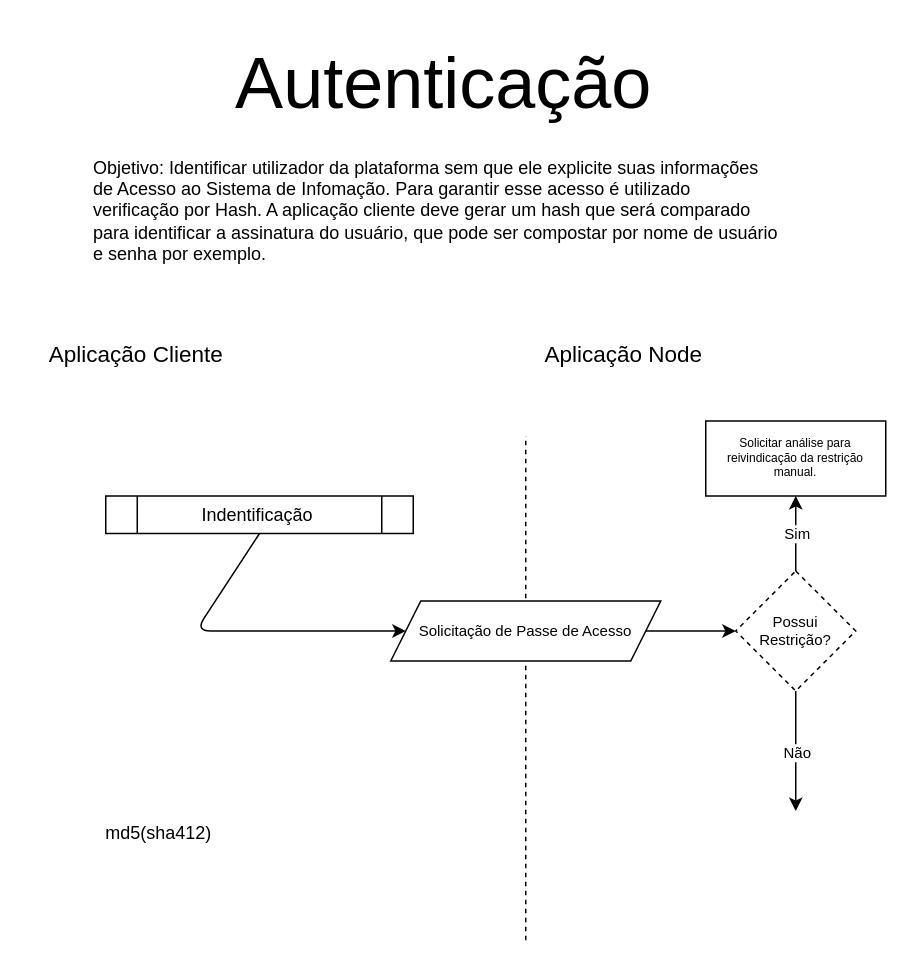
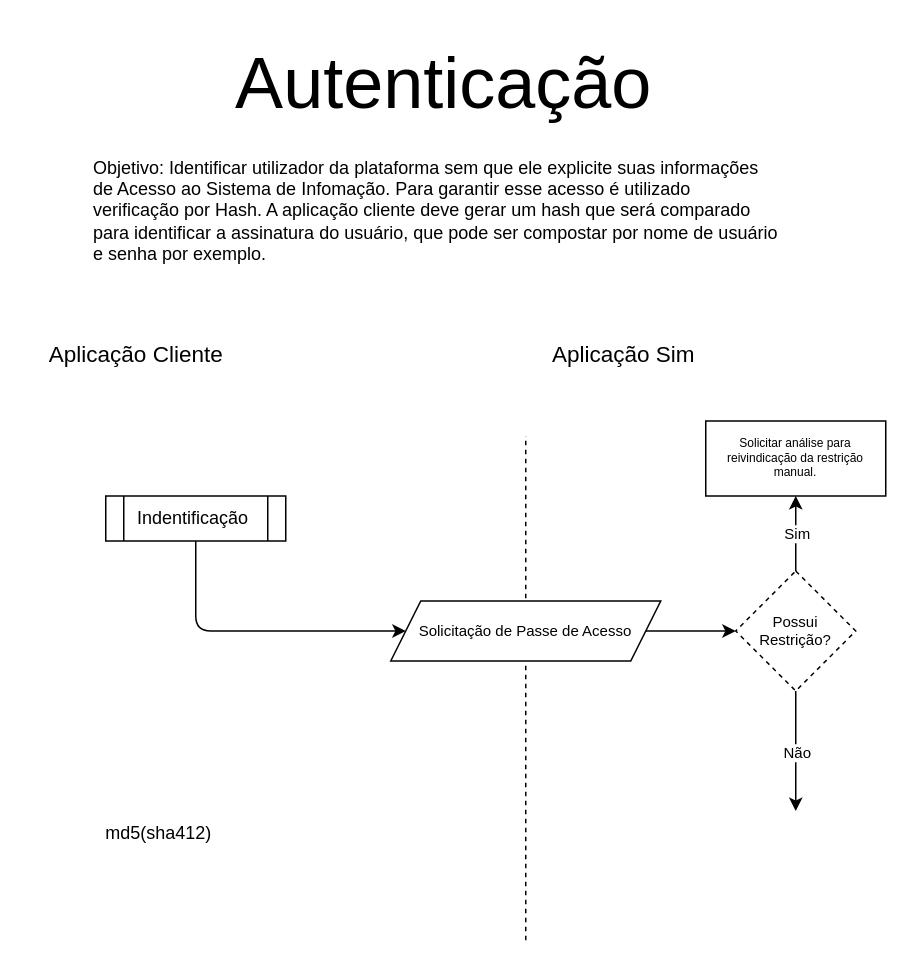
node "Aplicação Node": label "Aplicação Node" -> "Aplicação Sim"
node "Indentificação": size 308x38 -> 180x45
